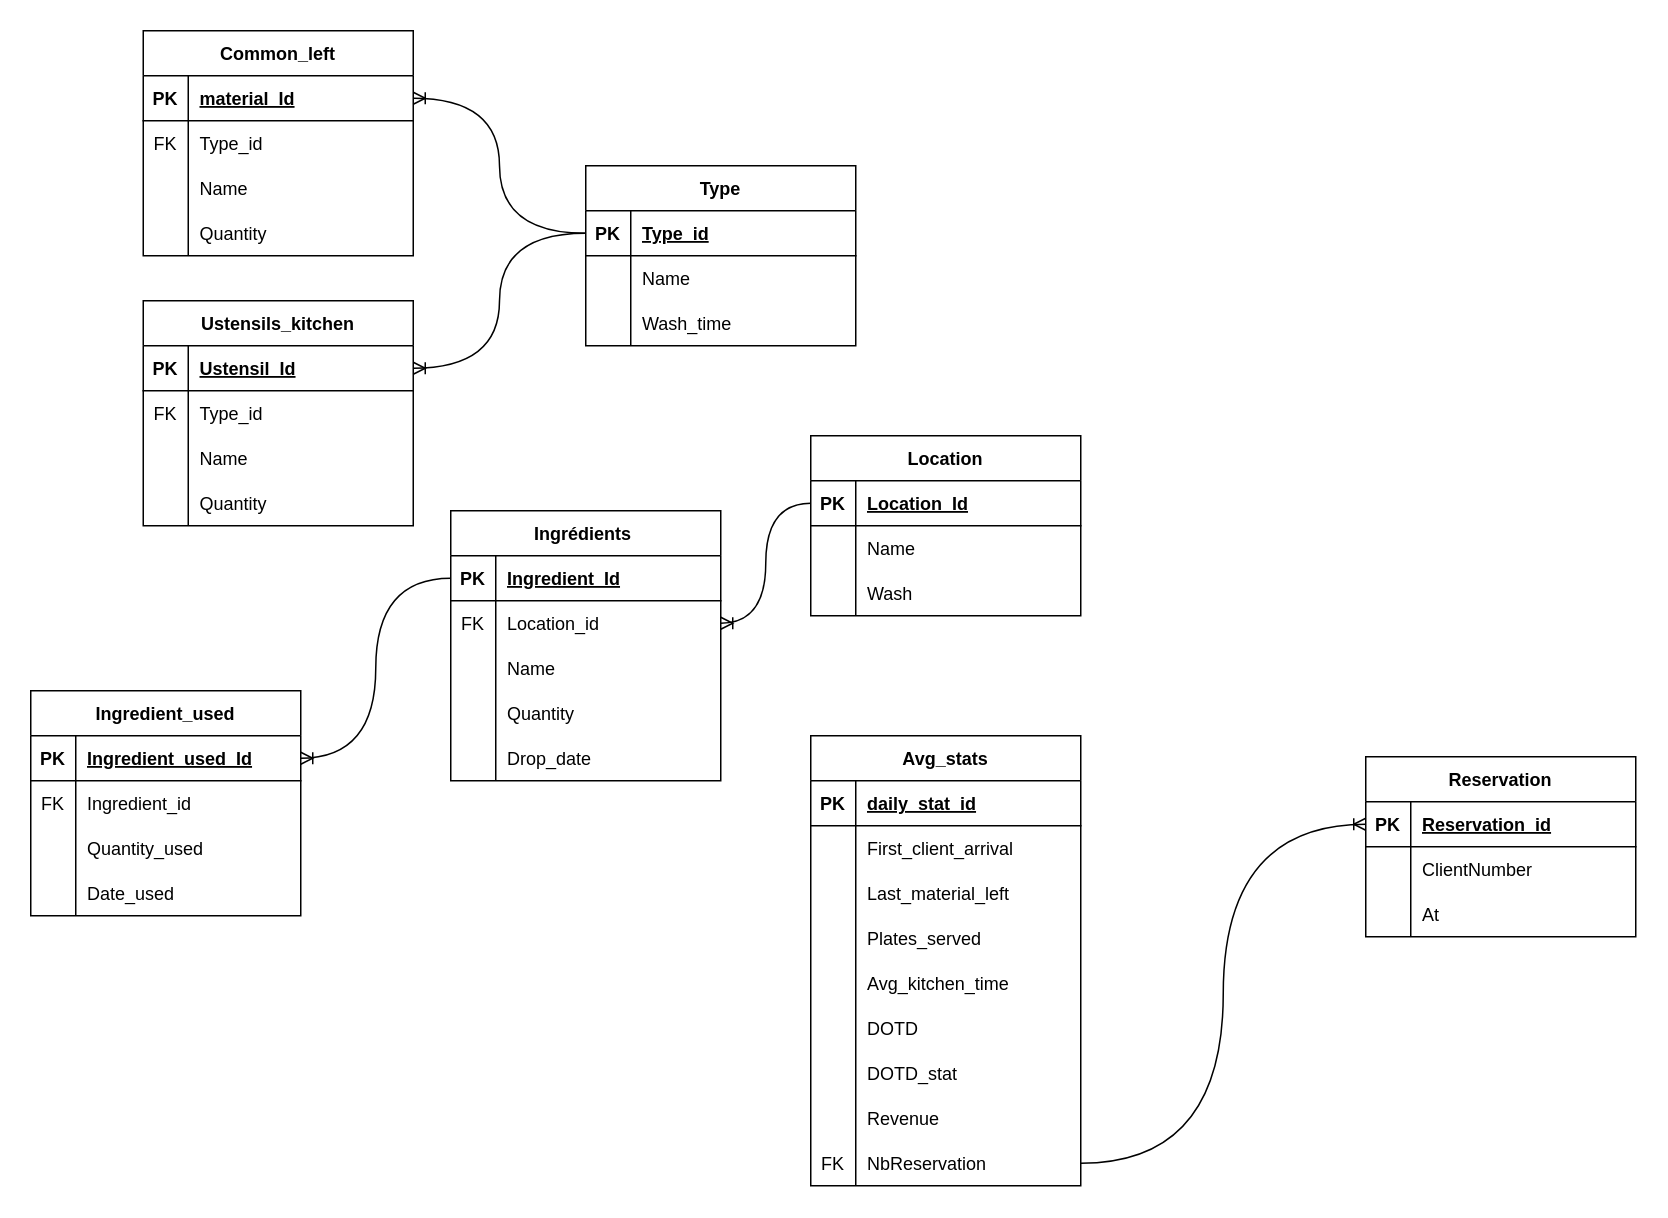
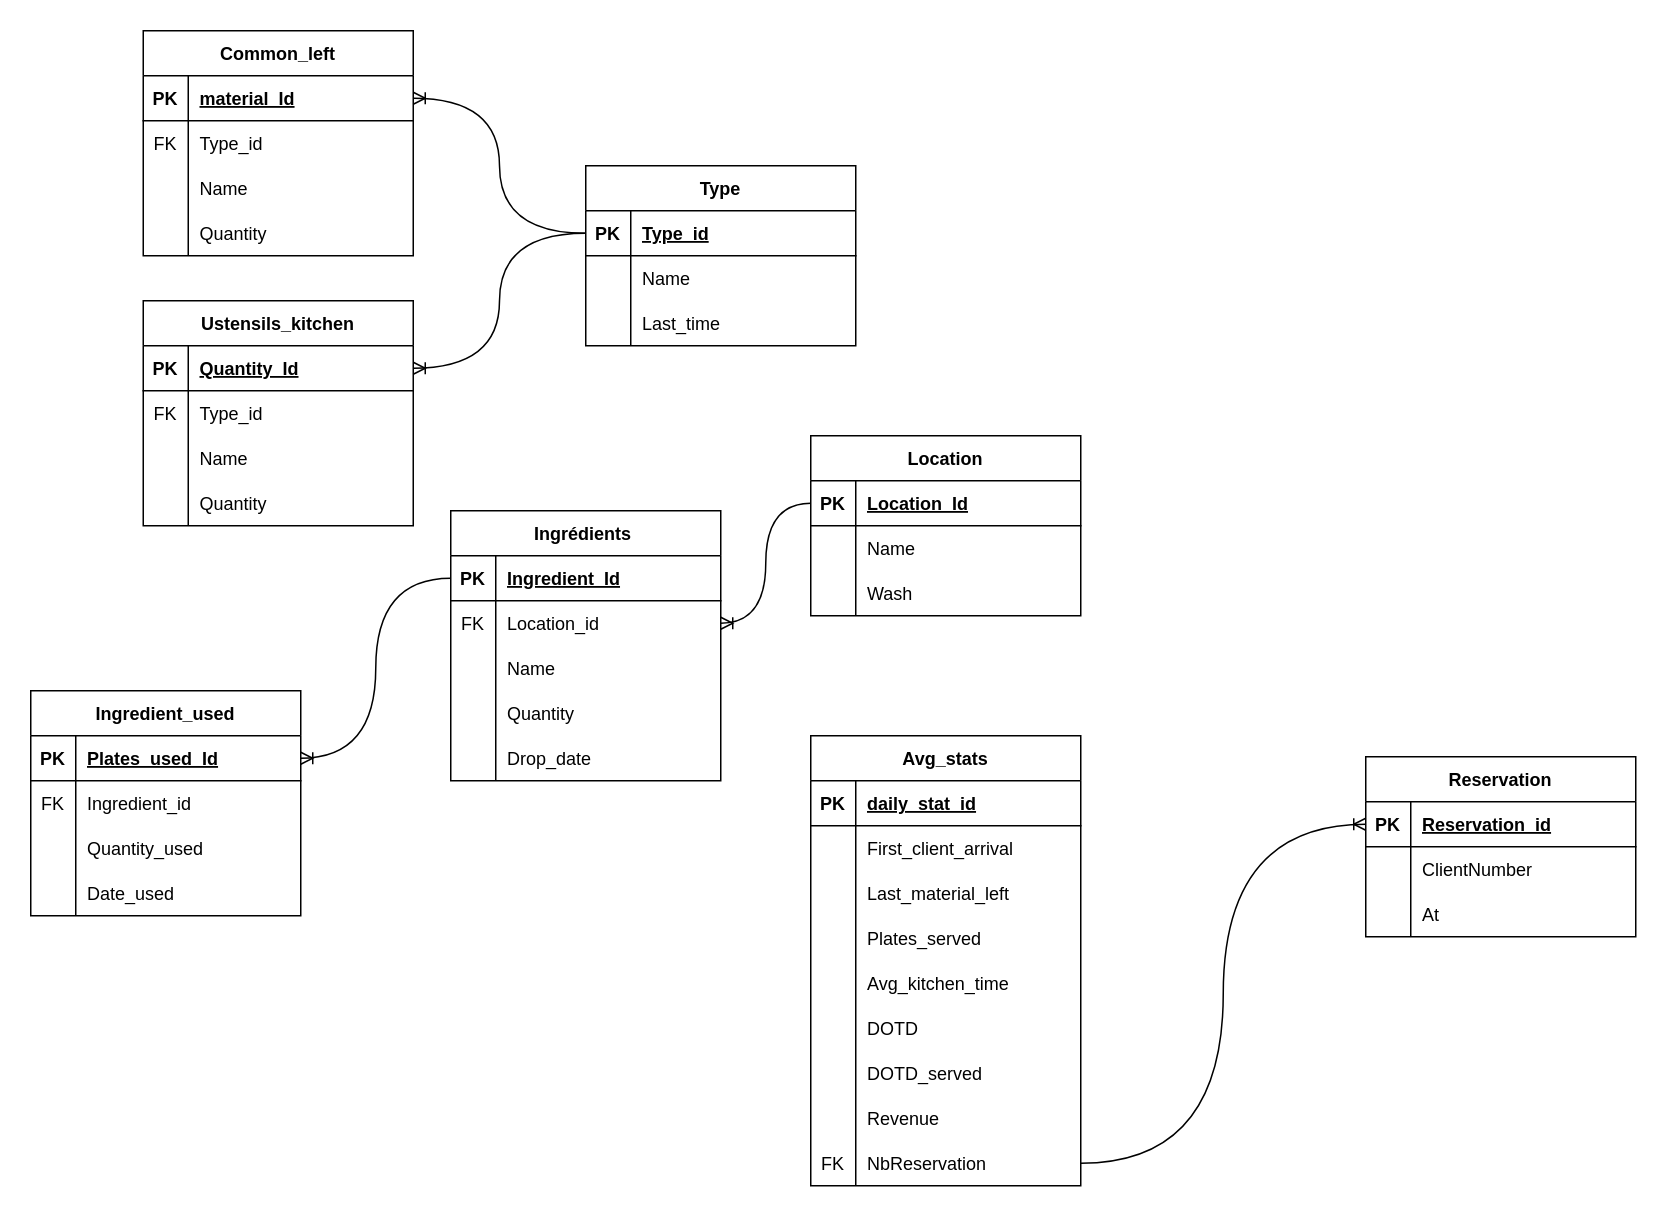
node "Wash_time": label "Wash_time" -> "Last_time"
node "Ustensil_Id": label "Ustensil_Id" -> "Quantity_Id"
node "Ingredient_used_Id": label "Ingredient_used_Id" -> "Plates_used_Id"
node "DOTD_stat": label "DOTD_stat" -> "DOTD_served"
